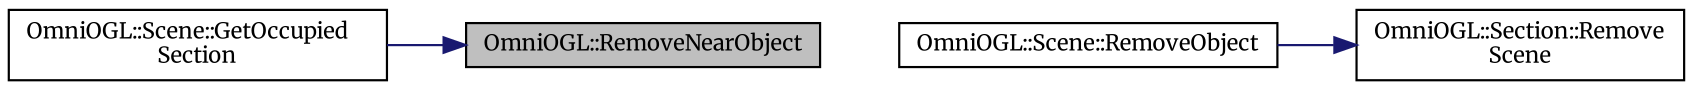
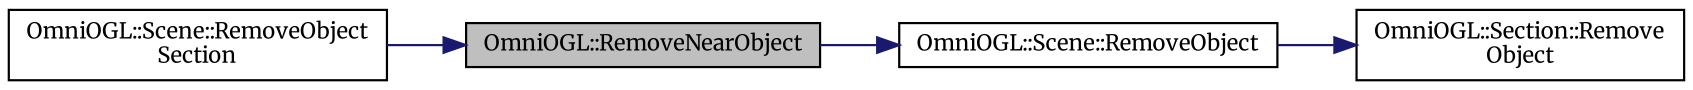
node "OmniOGL::Scene::GetOccupied Section": label "OmniOGL::Scene::GetOccupied Section" -> "OmniOGL::Scene::RemoveObject Section"
edge "OmniOGL::RemoveNearObject" -> "OmniOGL::Scene::RemoveObject": added
node "OmniOGL::Section::Remove Scene": label "OmniOGL::Section::Remove Scene" -> "OmniOGL::Section::Remove Object"
